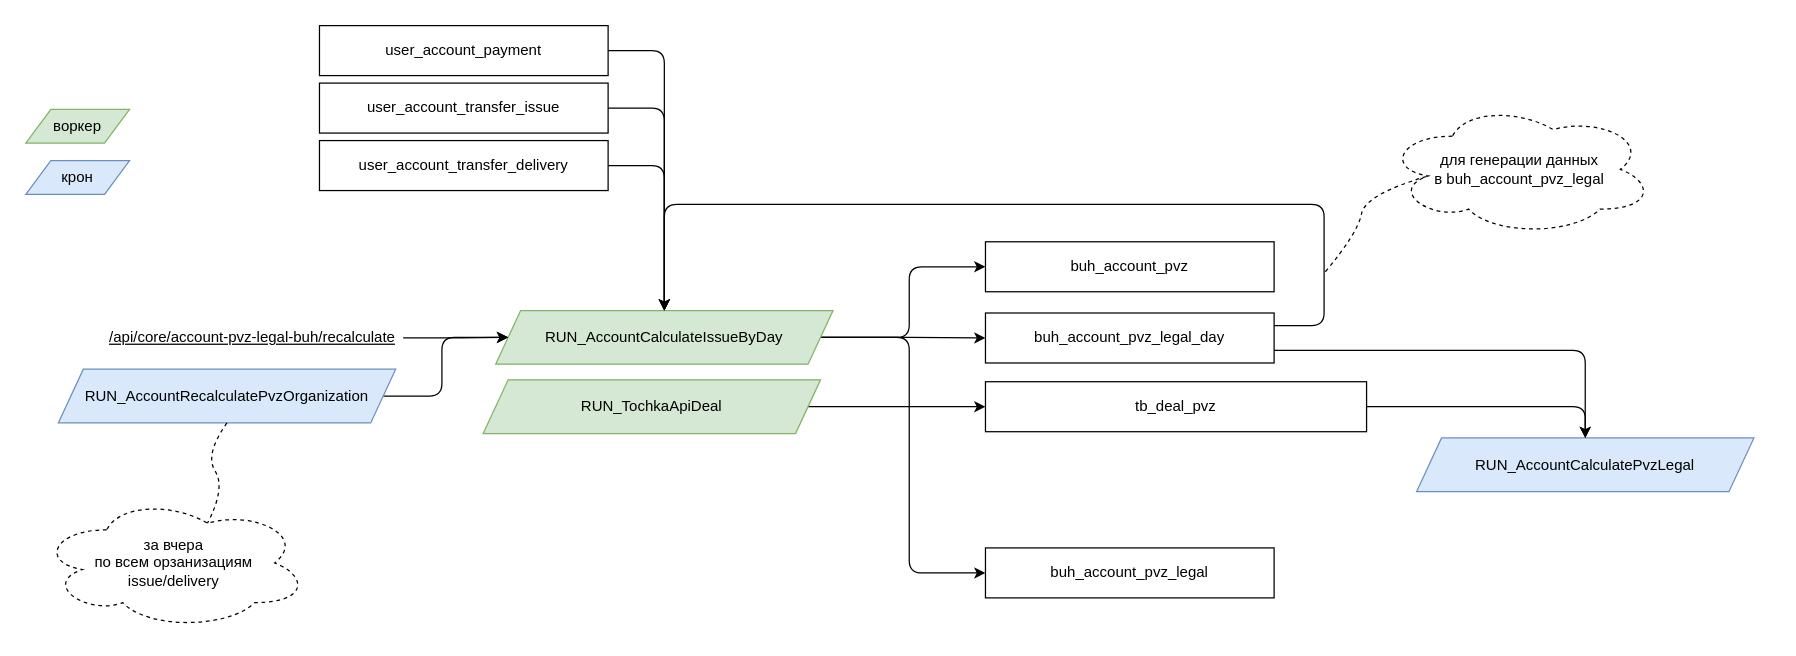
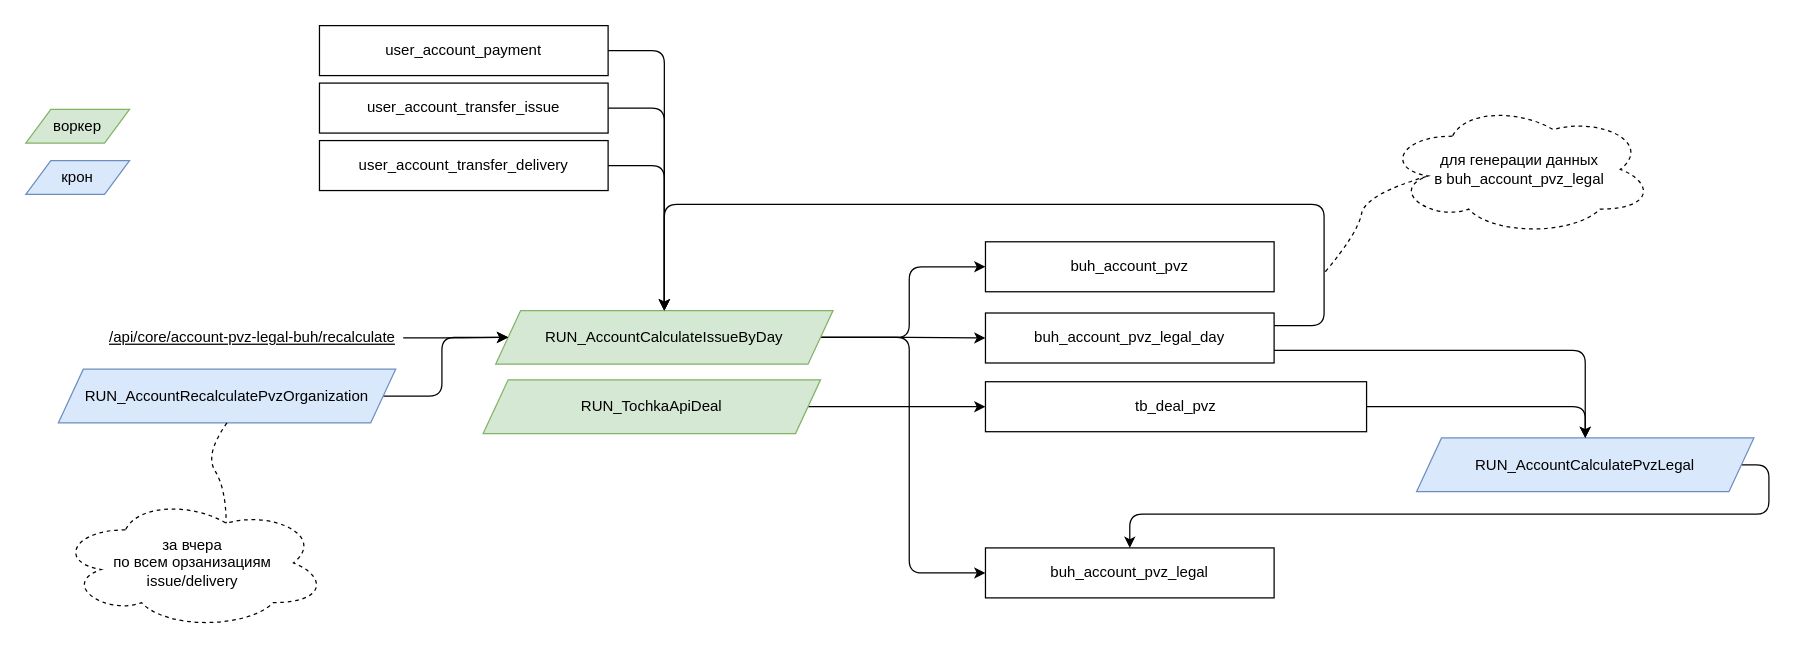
edge "RUN_AccountCalculatePvzLegal" -> "buh_account_pvz_legal": added
node "за вчера по всем орзанизациям issue/delivery": moved (174, 563) -> (193, 563)
